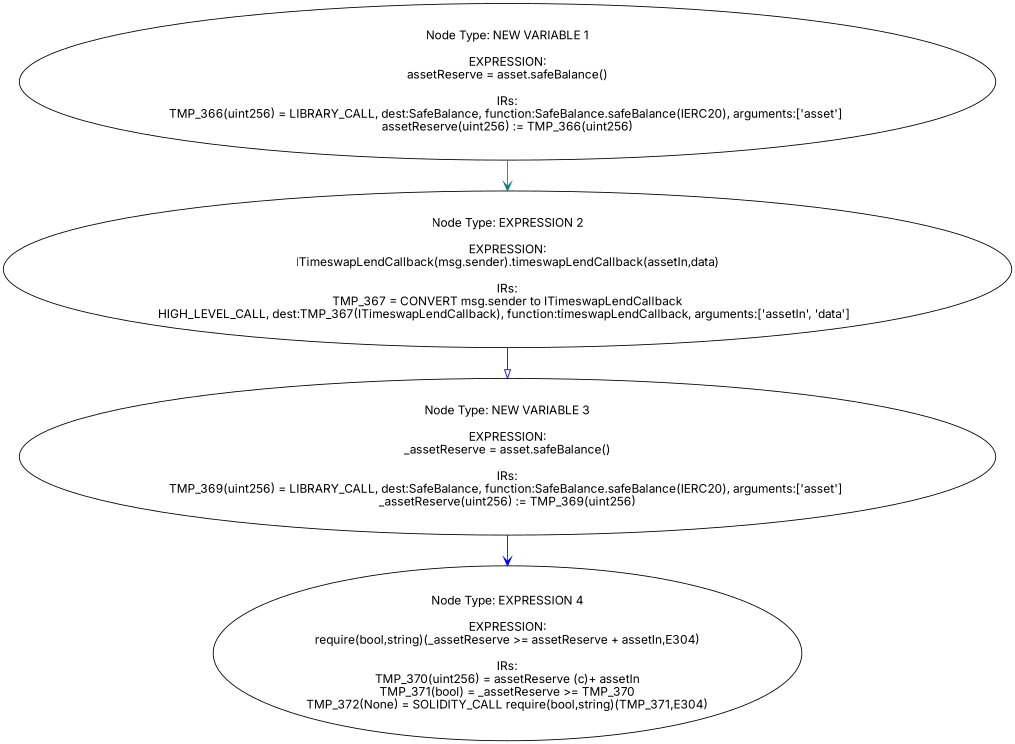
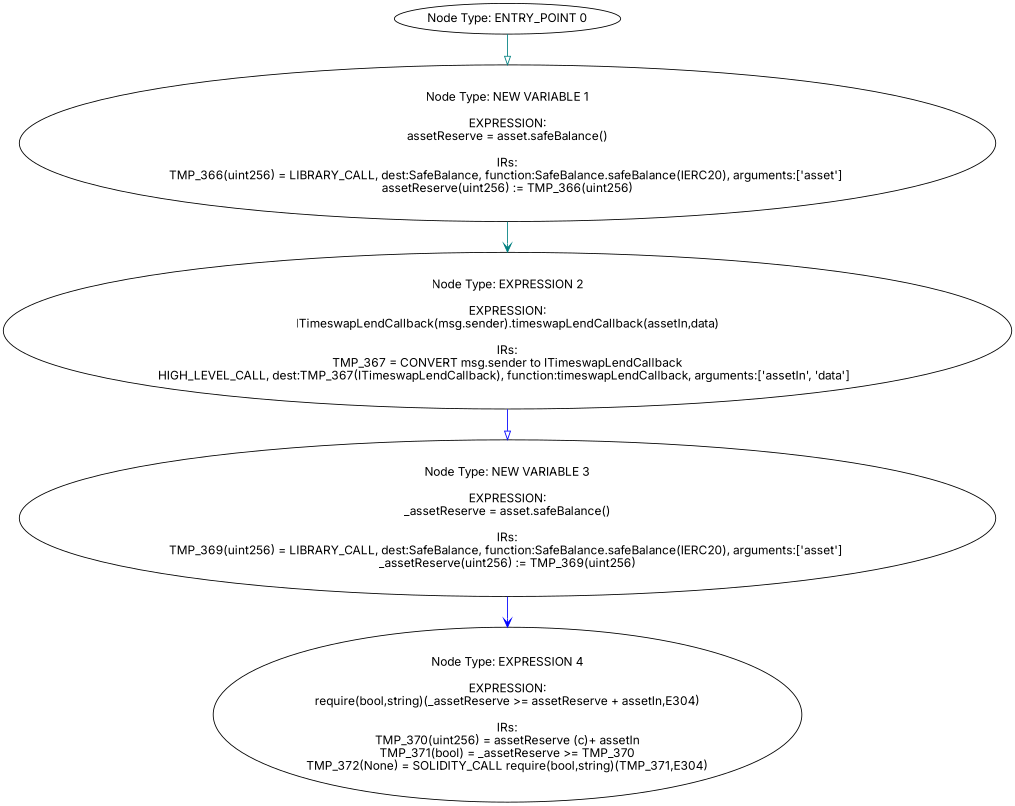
node "Node Type: ENTRY_POINT 0": added
